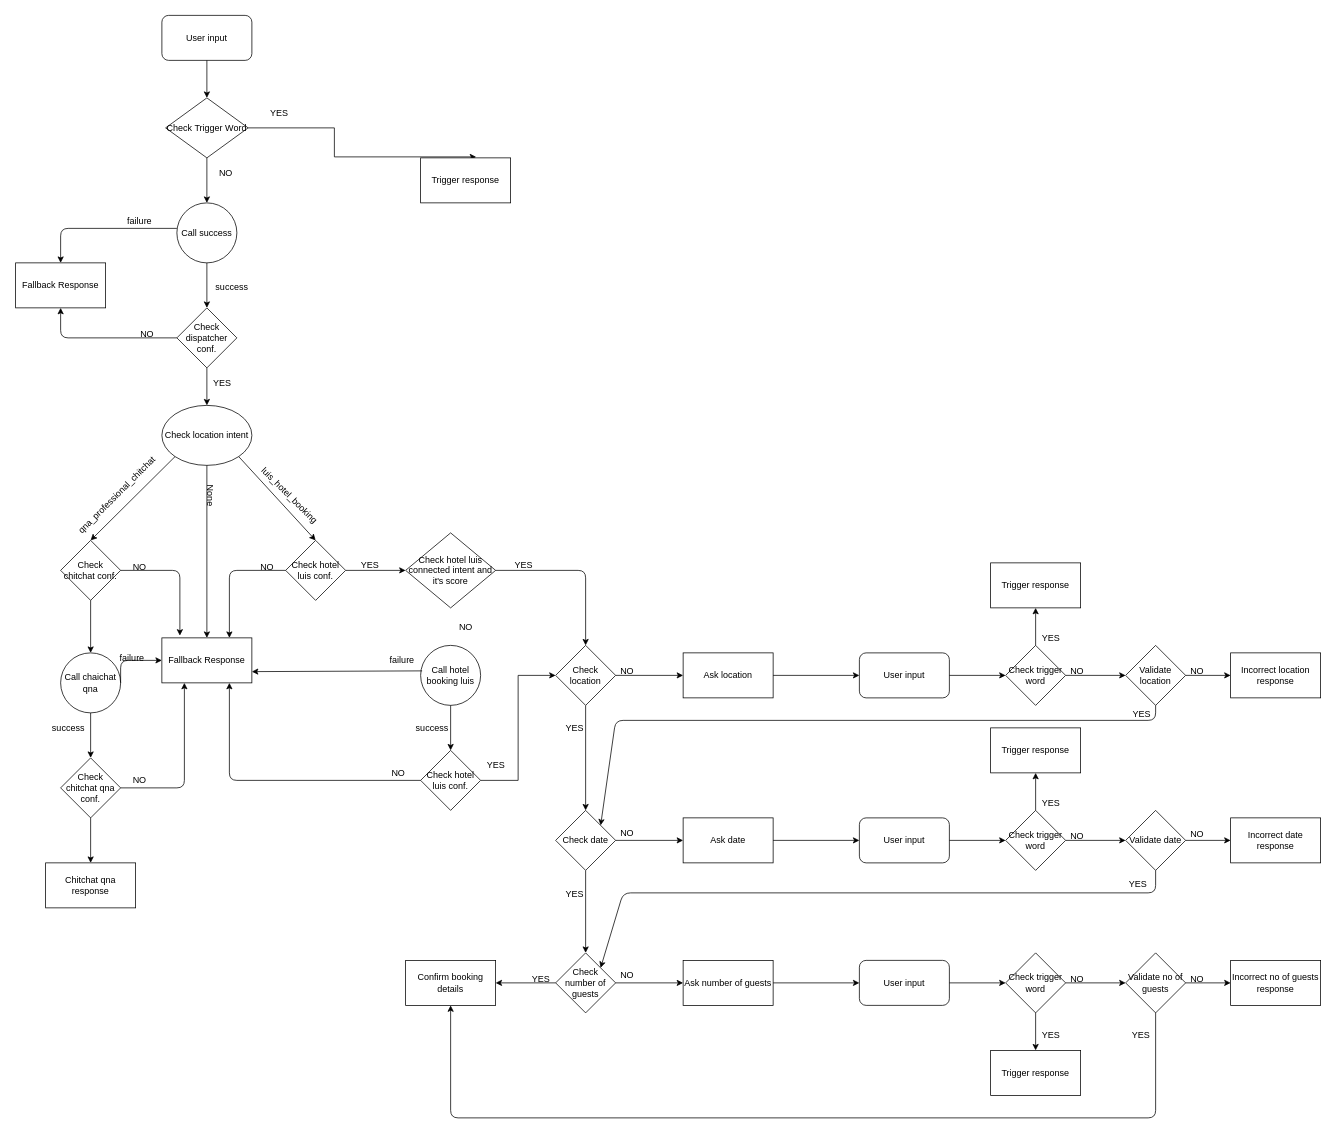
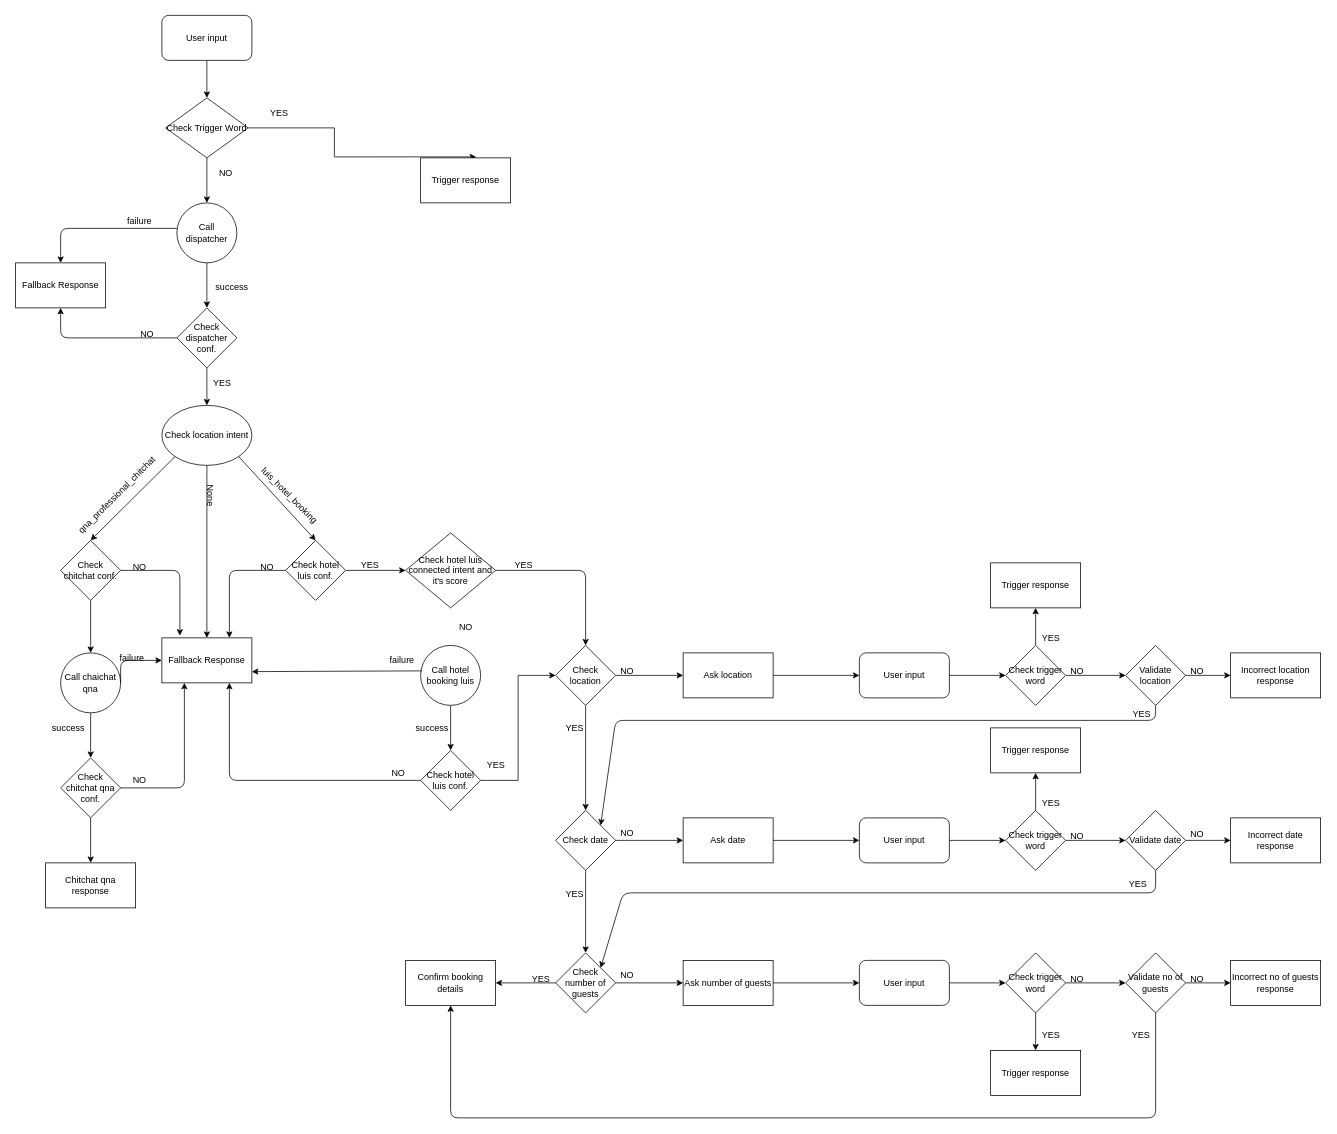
node "Call success": label "Call success" -> "Call dispatcher"
